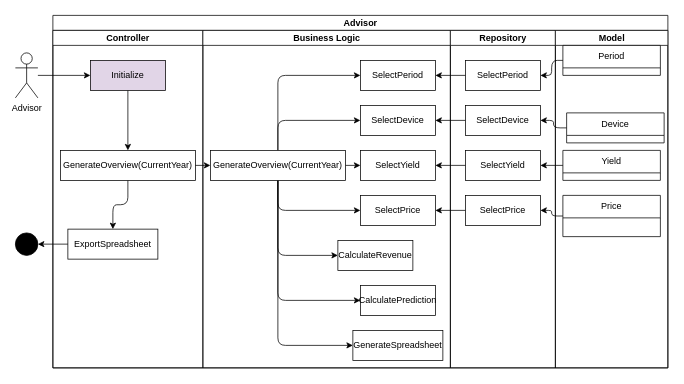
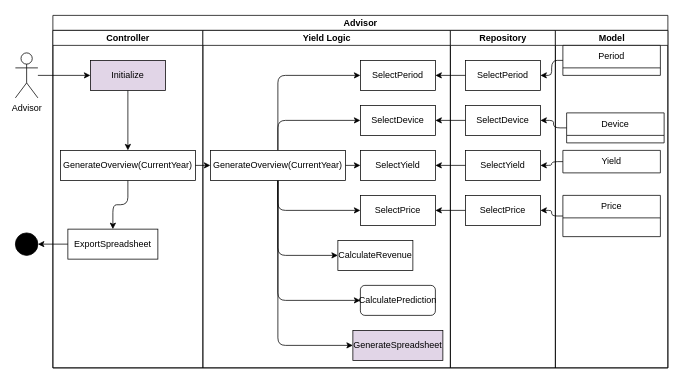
node "Business Logic": label "Business Logic" -> "Yield Logic"
node "Yield": size 98x30 -> 98x23
node "CalculatePrediction": shape rectangle -> rounded rectangle
node "GenerateSpreadsheet": fillcolor #ffffff -> #e1d5e7
